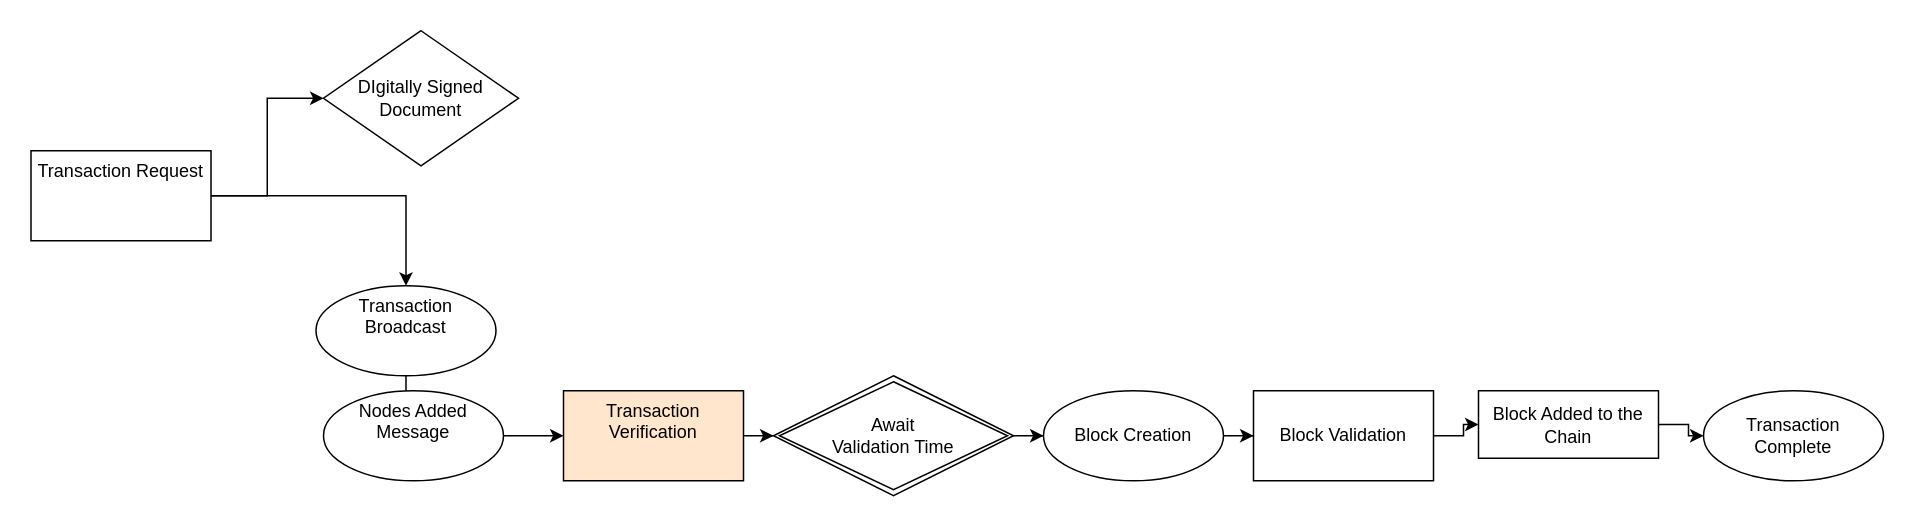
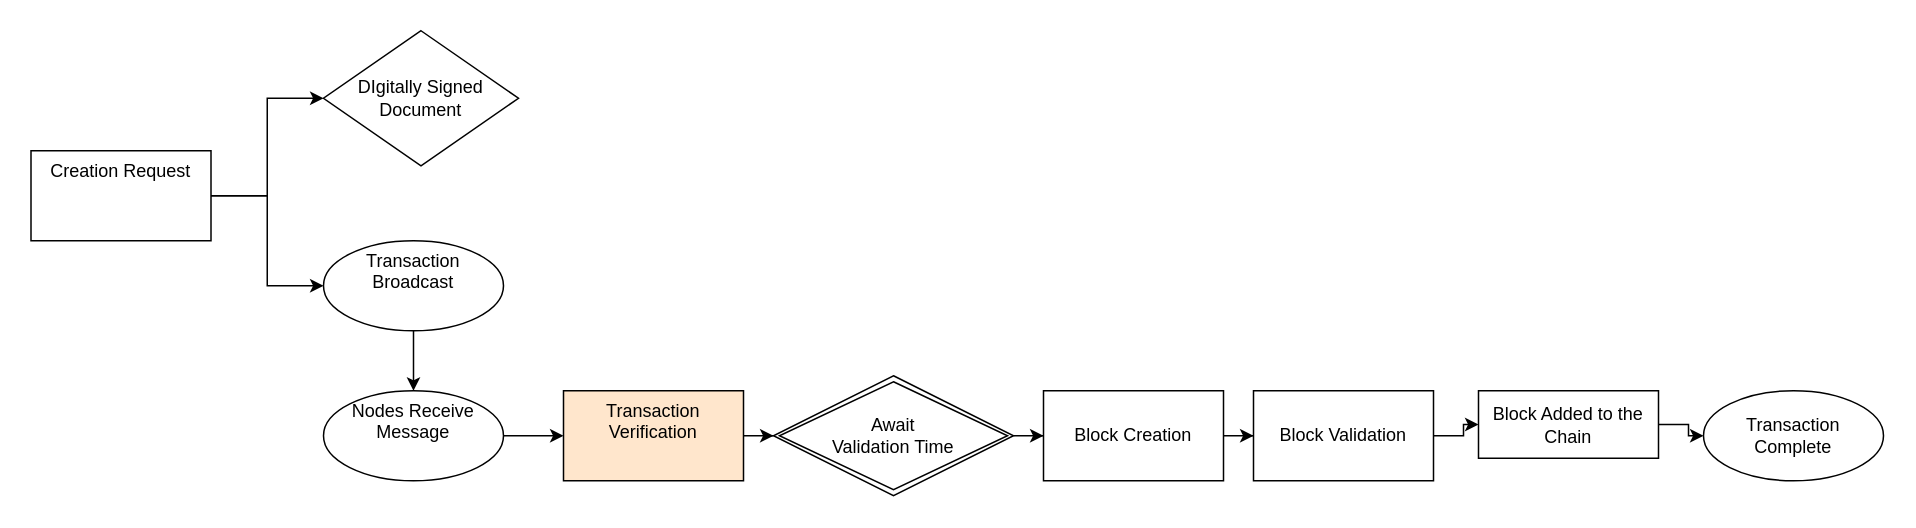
node "Transaction Request": label "Transaction Request" -> "Creation Request"
node "Transaction Broadcast": moved (406, 331) -> (413, 286)
node "Nodes Added Message": label "Nodes Added Message" -> "Nodes Receive Message"
node "Block Creation": shape ellipse -> rectangle
